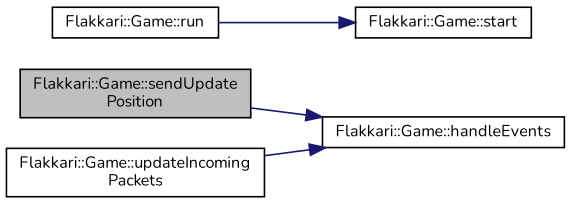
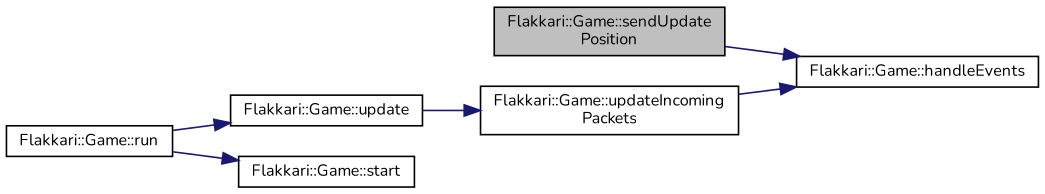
node "Flakkari::Game::update": added
